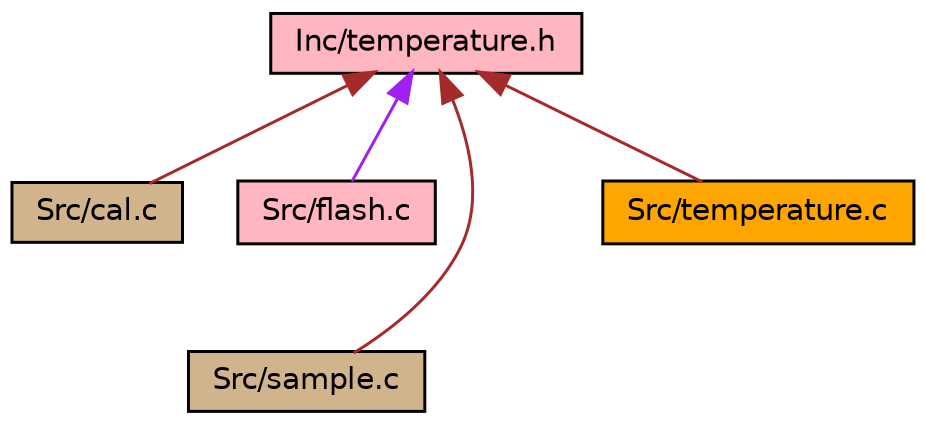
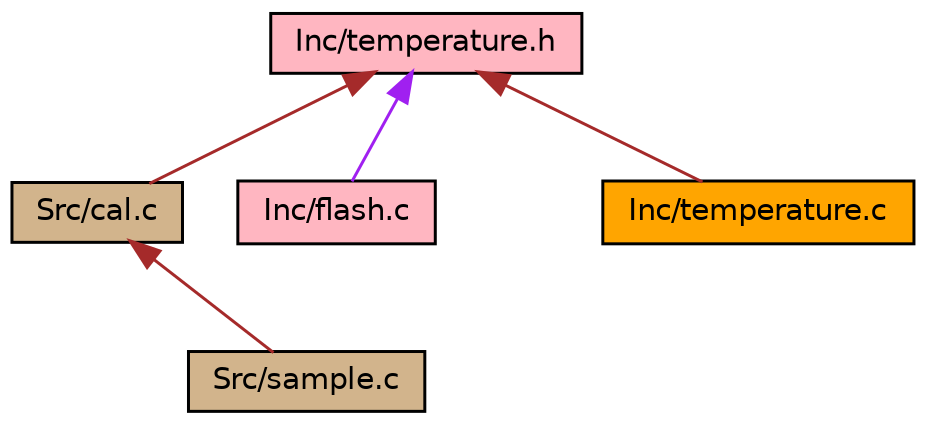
node "Src/flash.c": label "Src/flash.c" -> "Inc/flash.c"
node "Src/temperature.c": label "Src/temperature.c" -> "Inc/temperature.c"
edge "Src/sample.c" -> "Inc/temperature.h": now "Src/sample.c" -> "Src/cal.c"
